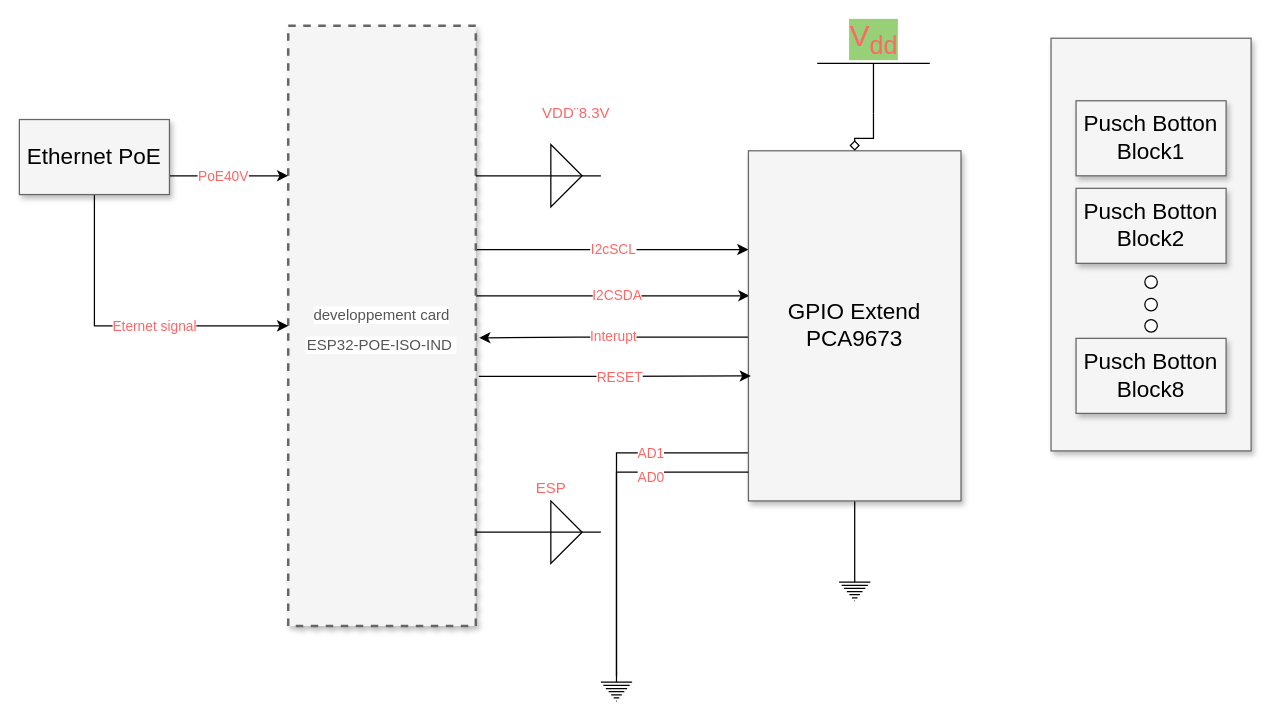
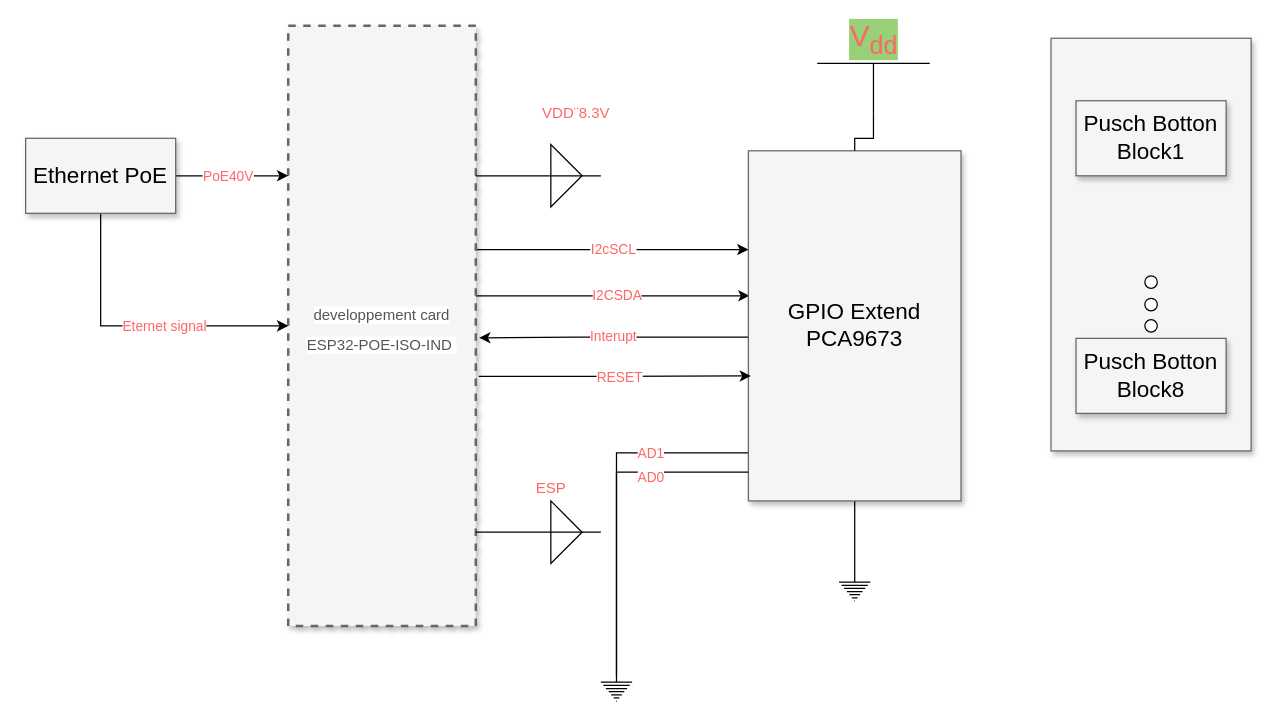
edge "Vdd" -> "GPIO Extend PCA9673": arrowhead diamond -> none
node "Ethernet PoE": moved (94, 157) -> (101, 176)
node "Pusch Botton Block2": removed
